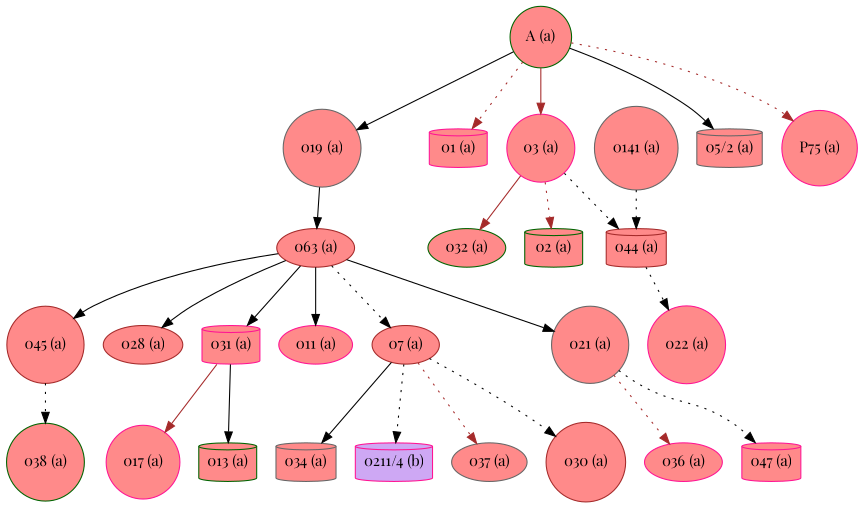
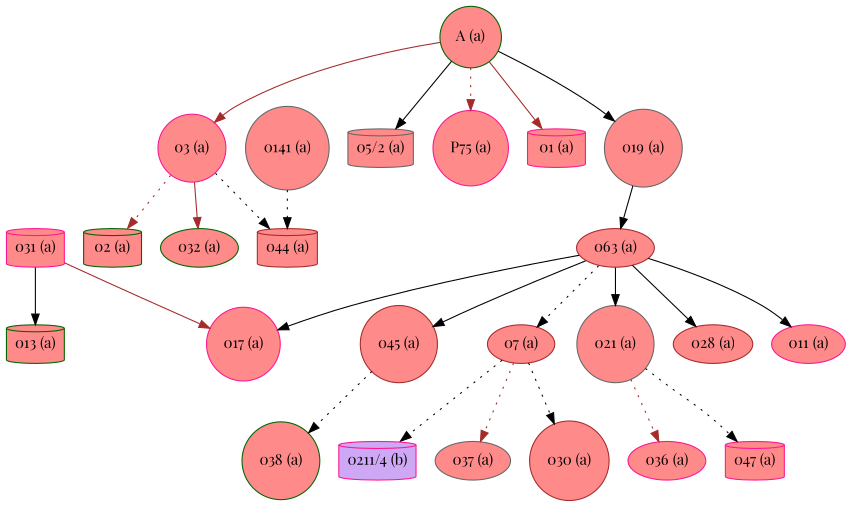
edge "A (a)" -> "01 (a)": style dotted -> solid
edge "063 (a)" -> "031 (a)": now "063 (a)" -> "017 (a)"
node "022 (a)": removed
node "034 (a)": removed
